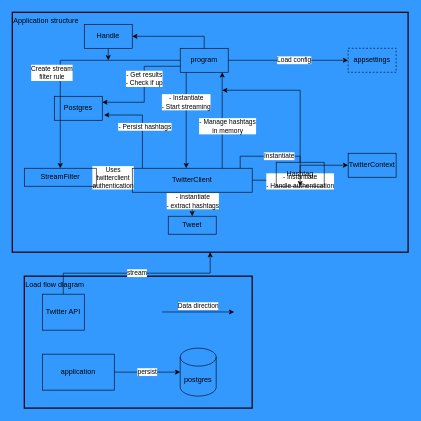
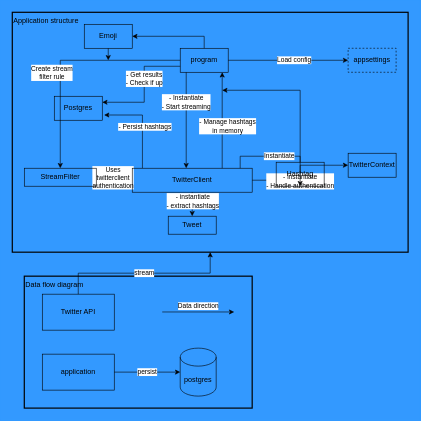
node "Handle": label "Handle" -> "Emoji"
node "Load flow diagram": label "Load flow diagram" -> "Data flow diagram"
node "Twitter API": size 42x36 -> 72x36
